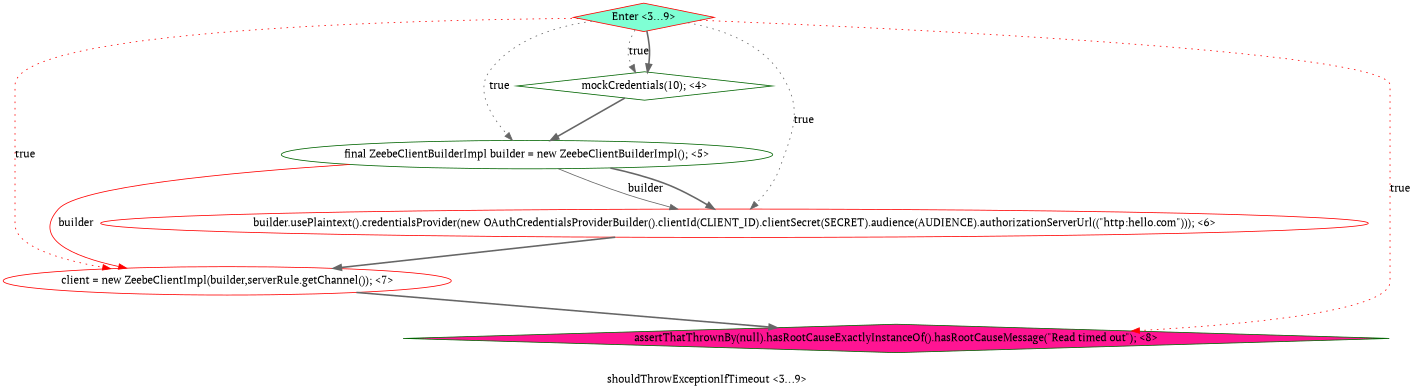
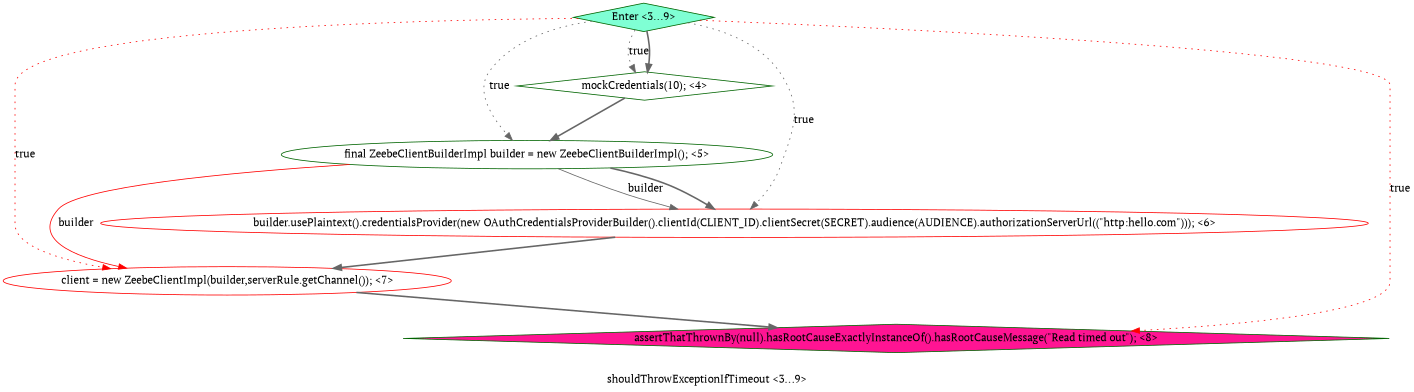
node "Enter <3...9>": color red -> darkgreen
